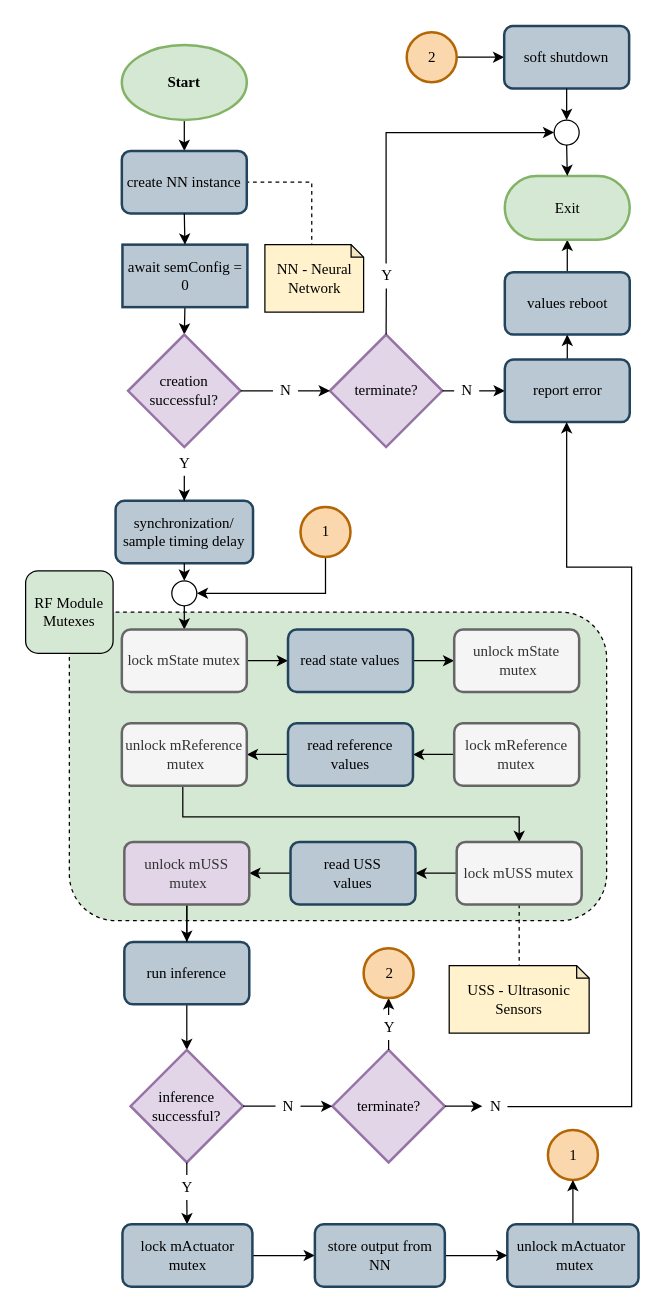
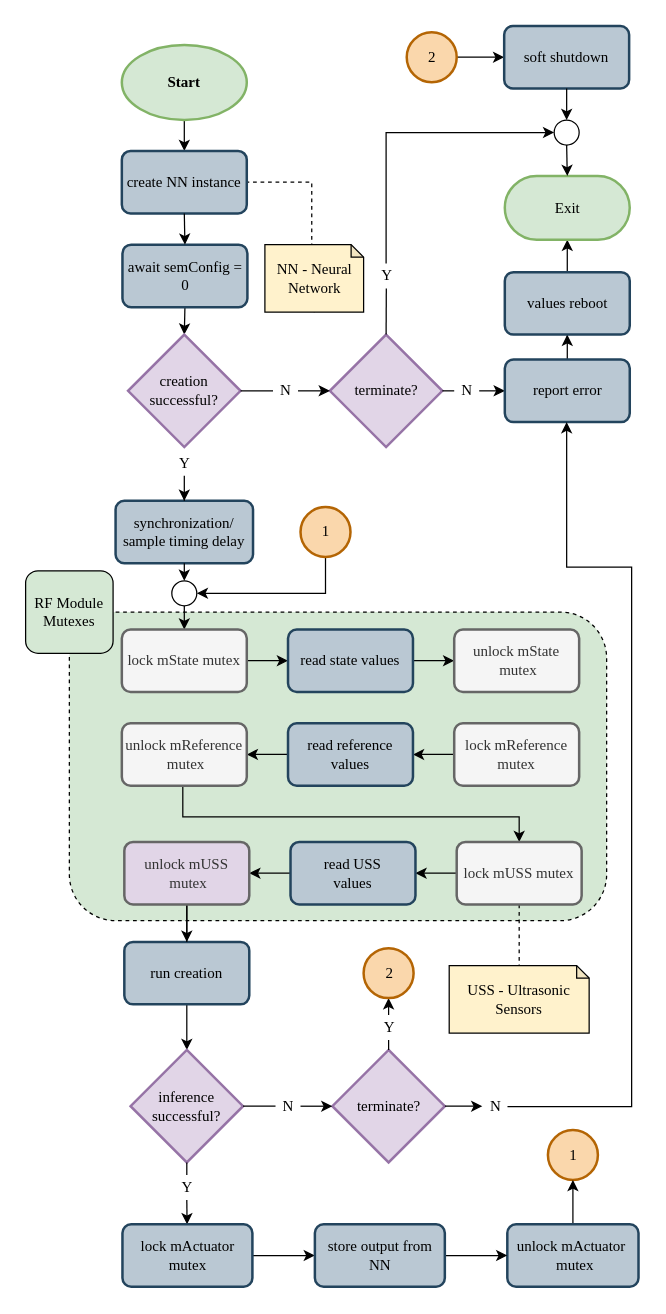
node "await semConfig = 0": shape rectangle -> rounded rectangle
node "run inference": label "run inference" -> "run creation"
